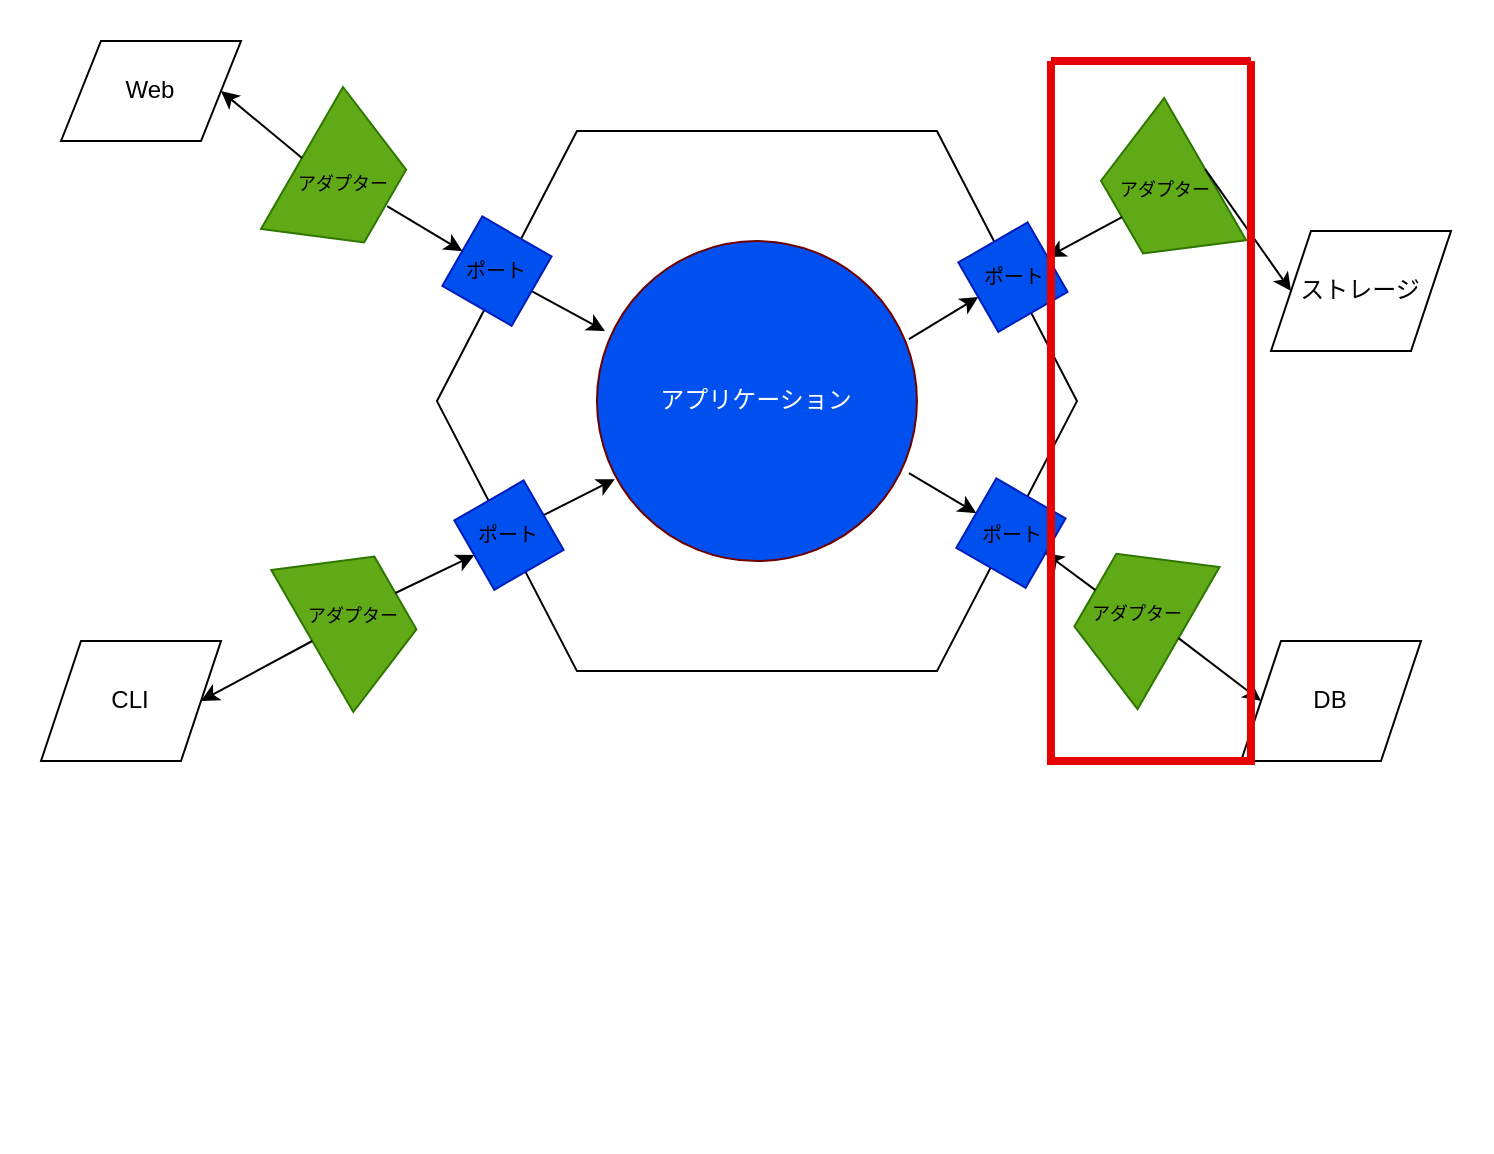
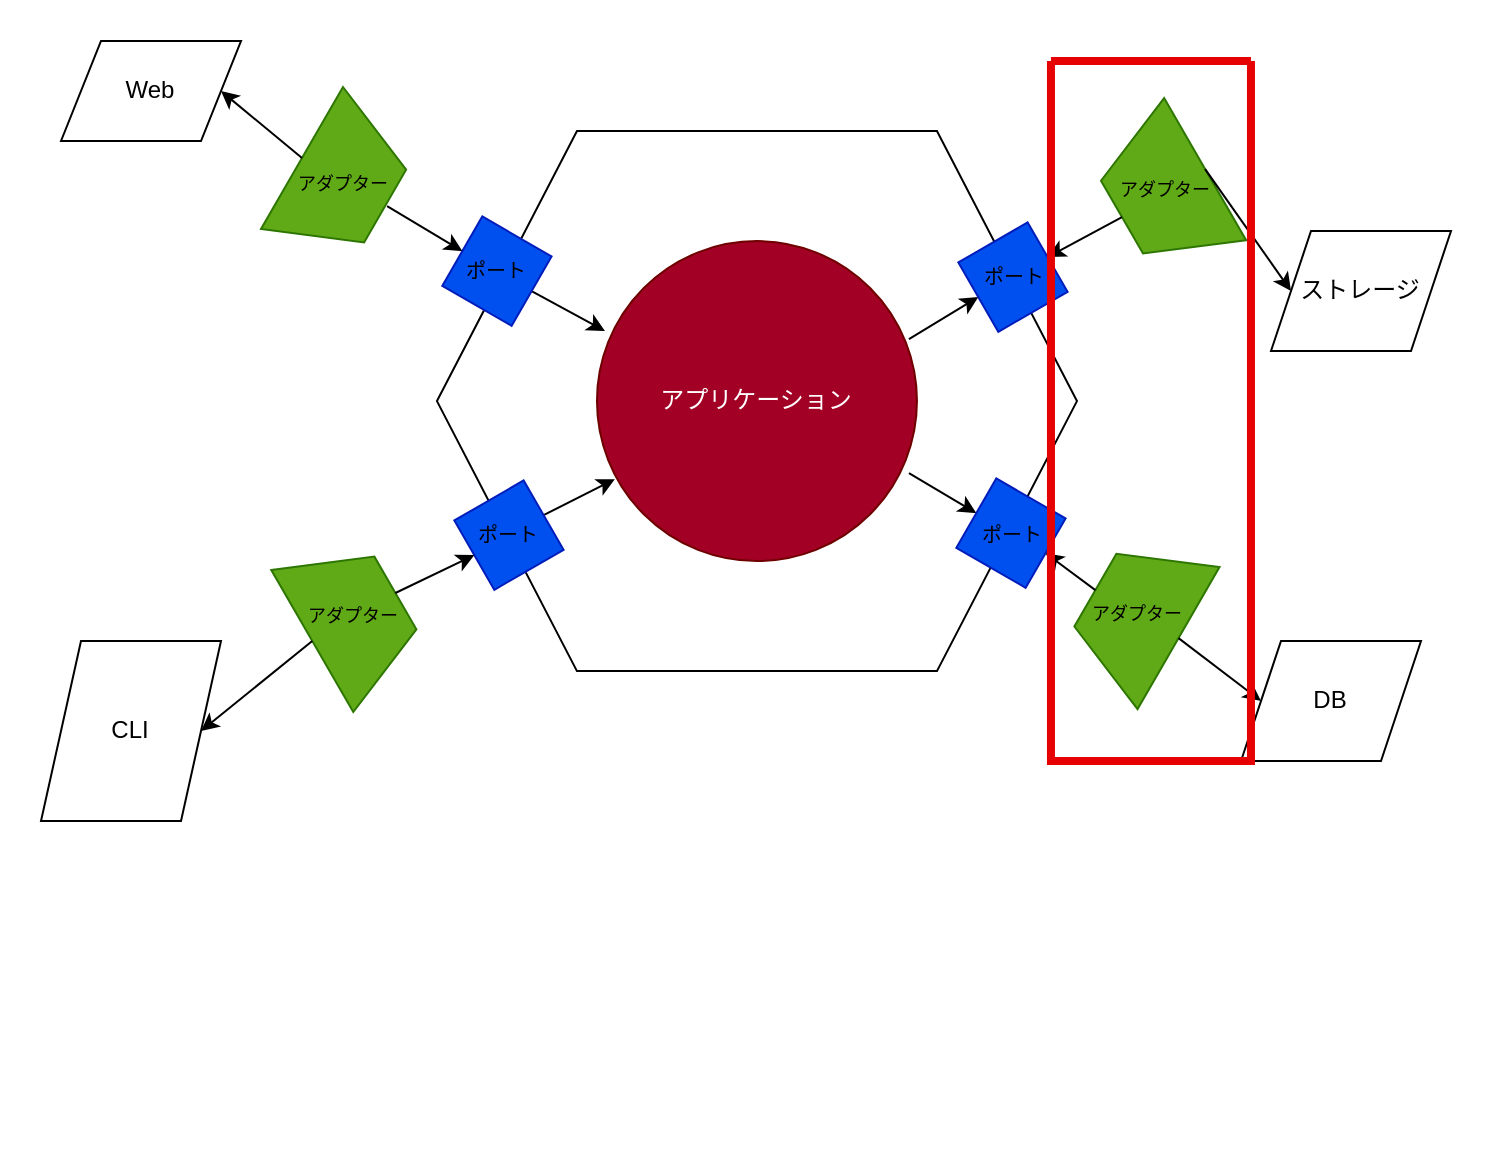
node "アプリケーション": fillcolor #0050ef -> #a20025
node "CLI": size 180x120 -> 180x180
